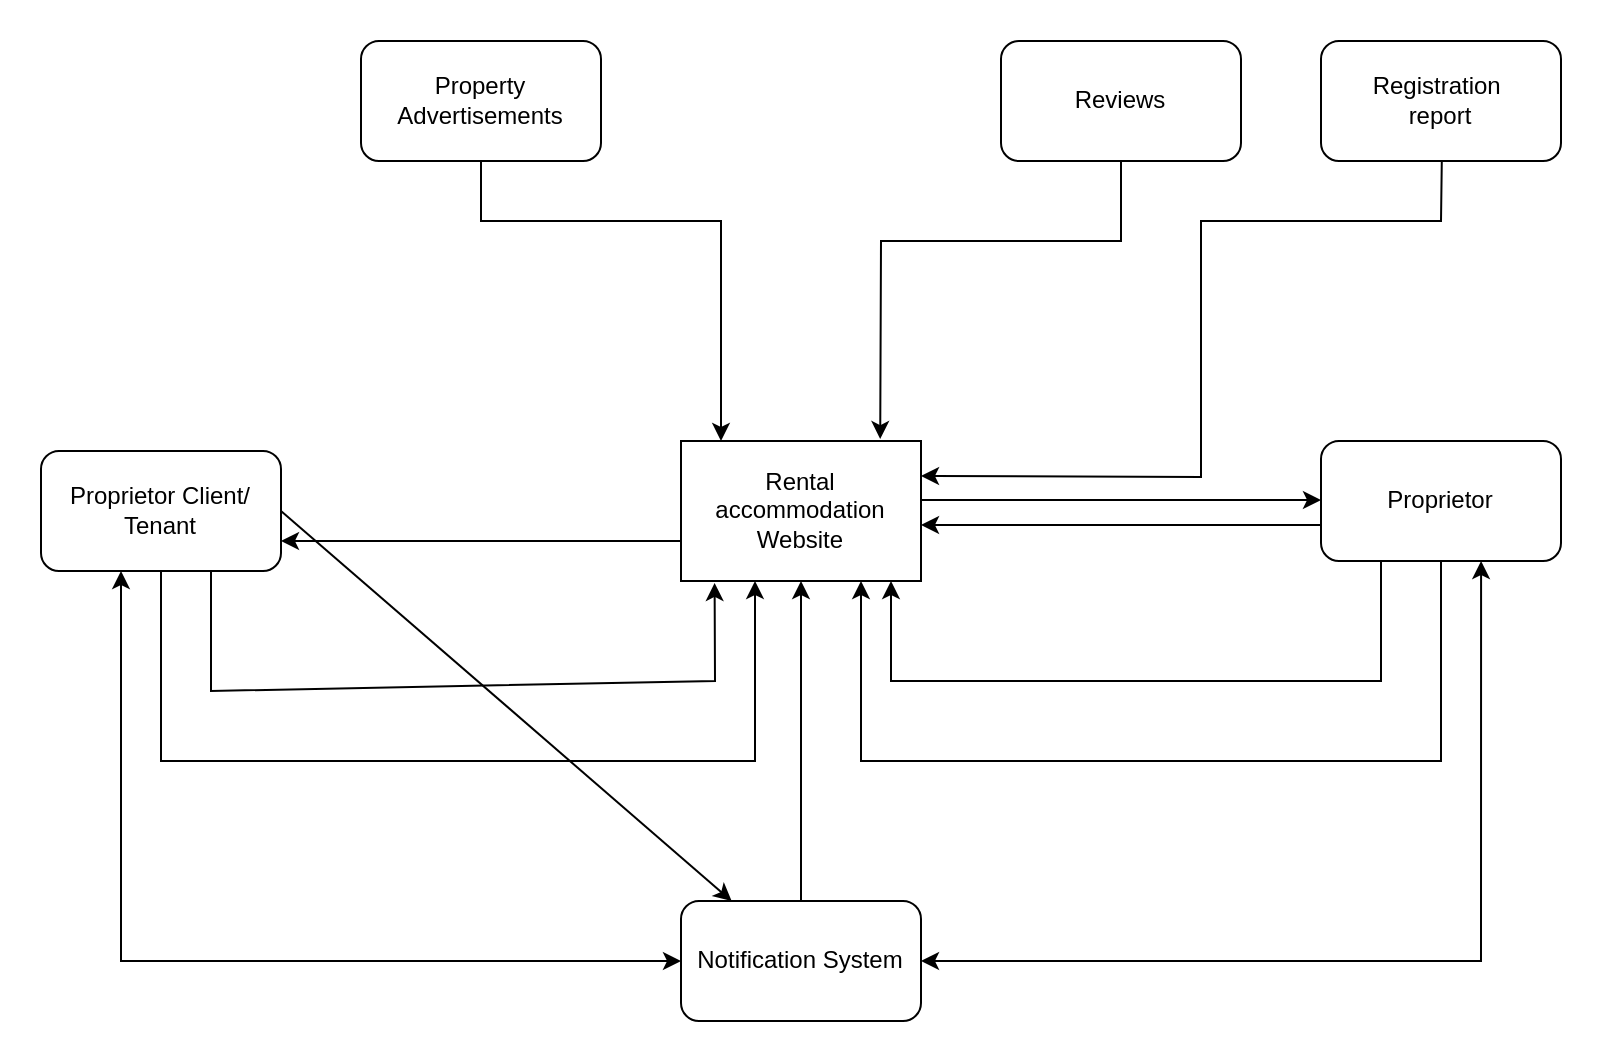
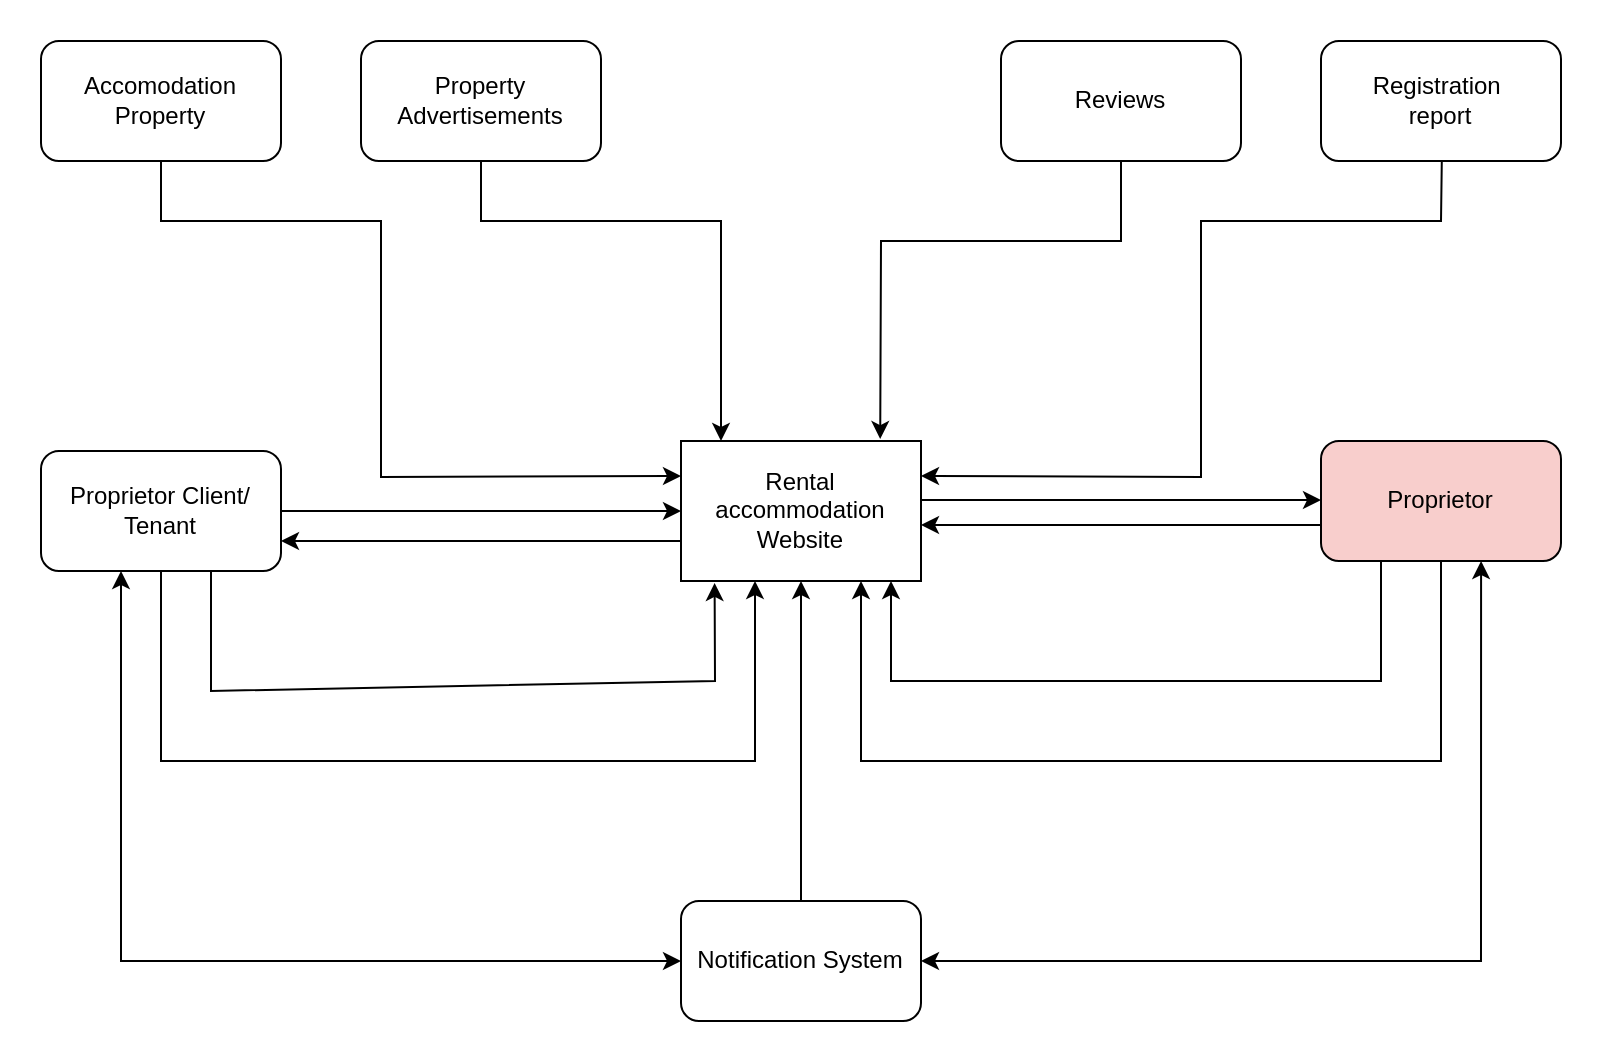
node "Accomodation Property": added
edge "Accomodation Property" -> "Rental accommodation Website": added
node "Proprietor": fillcolor #ffffff -> #f8cecc
edge "Proprietor Client/ Tenant" -> "Notification System": now "Proprietor Client/ Tenant" -> "Rental accommodation Website"
